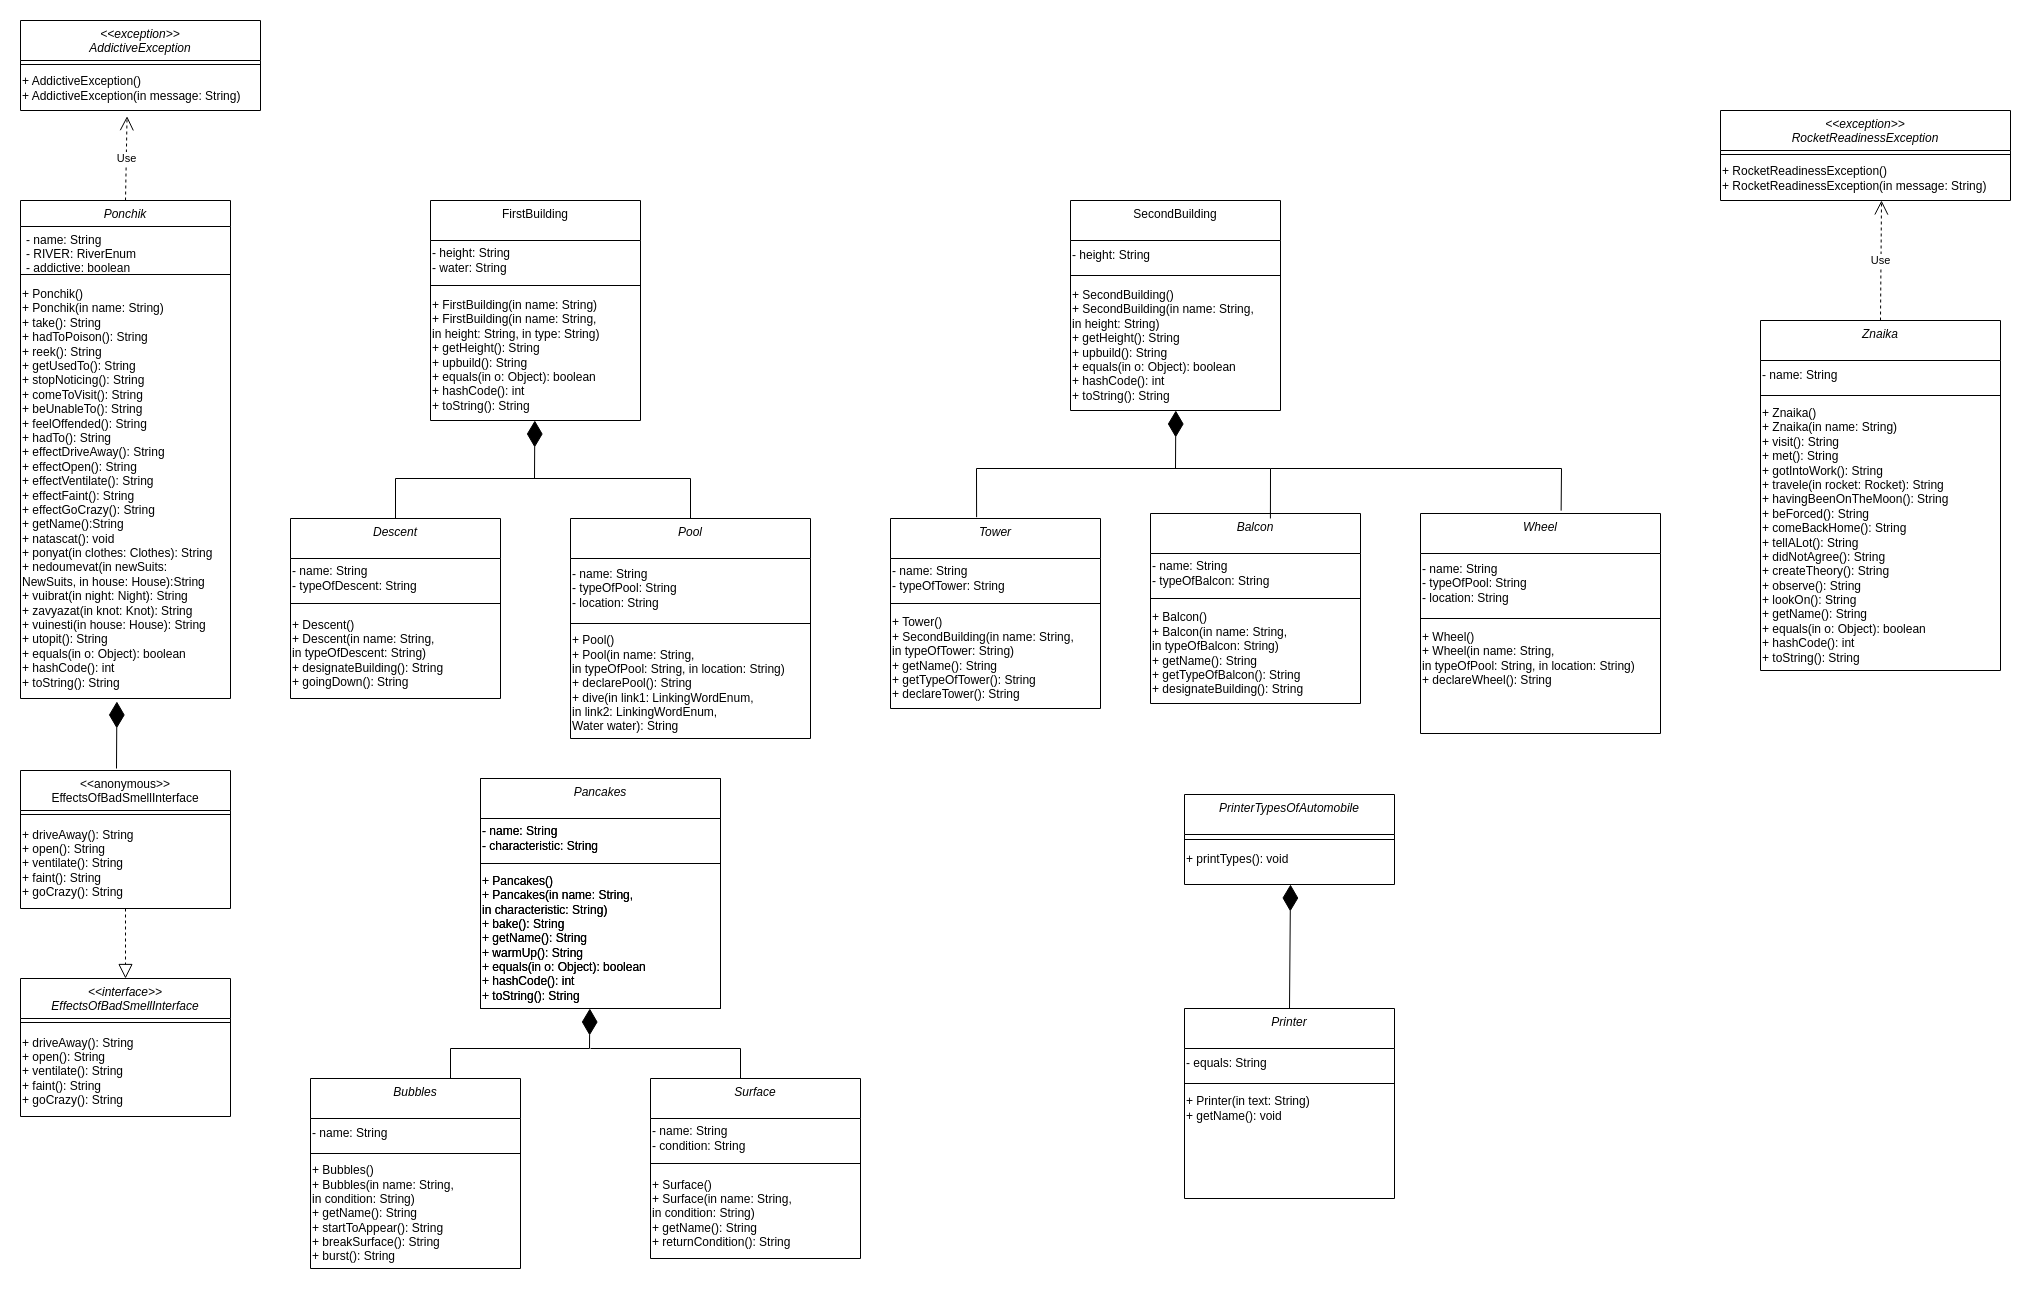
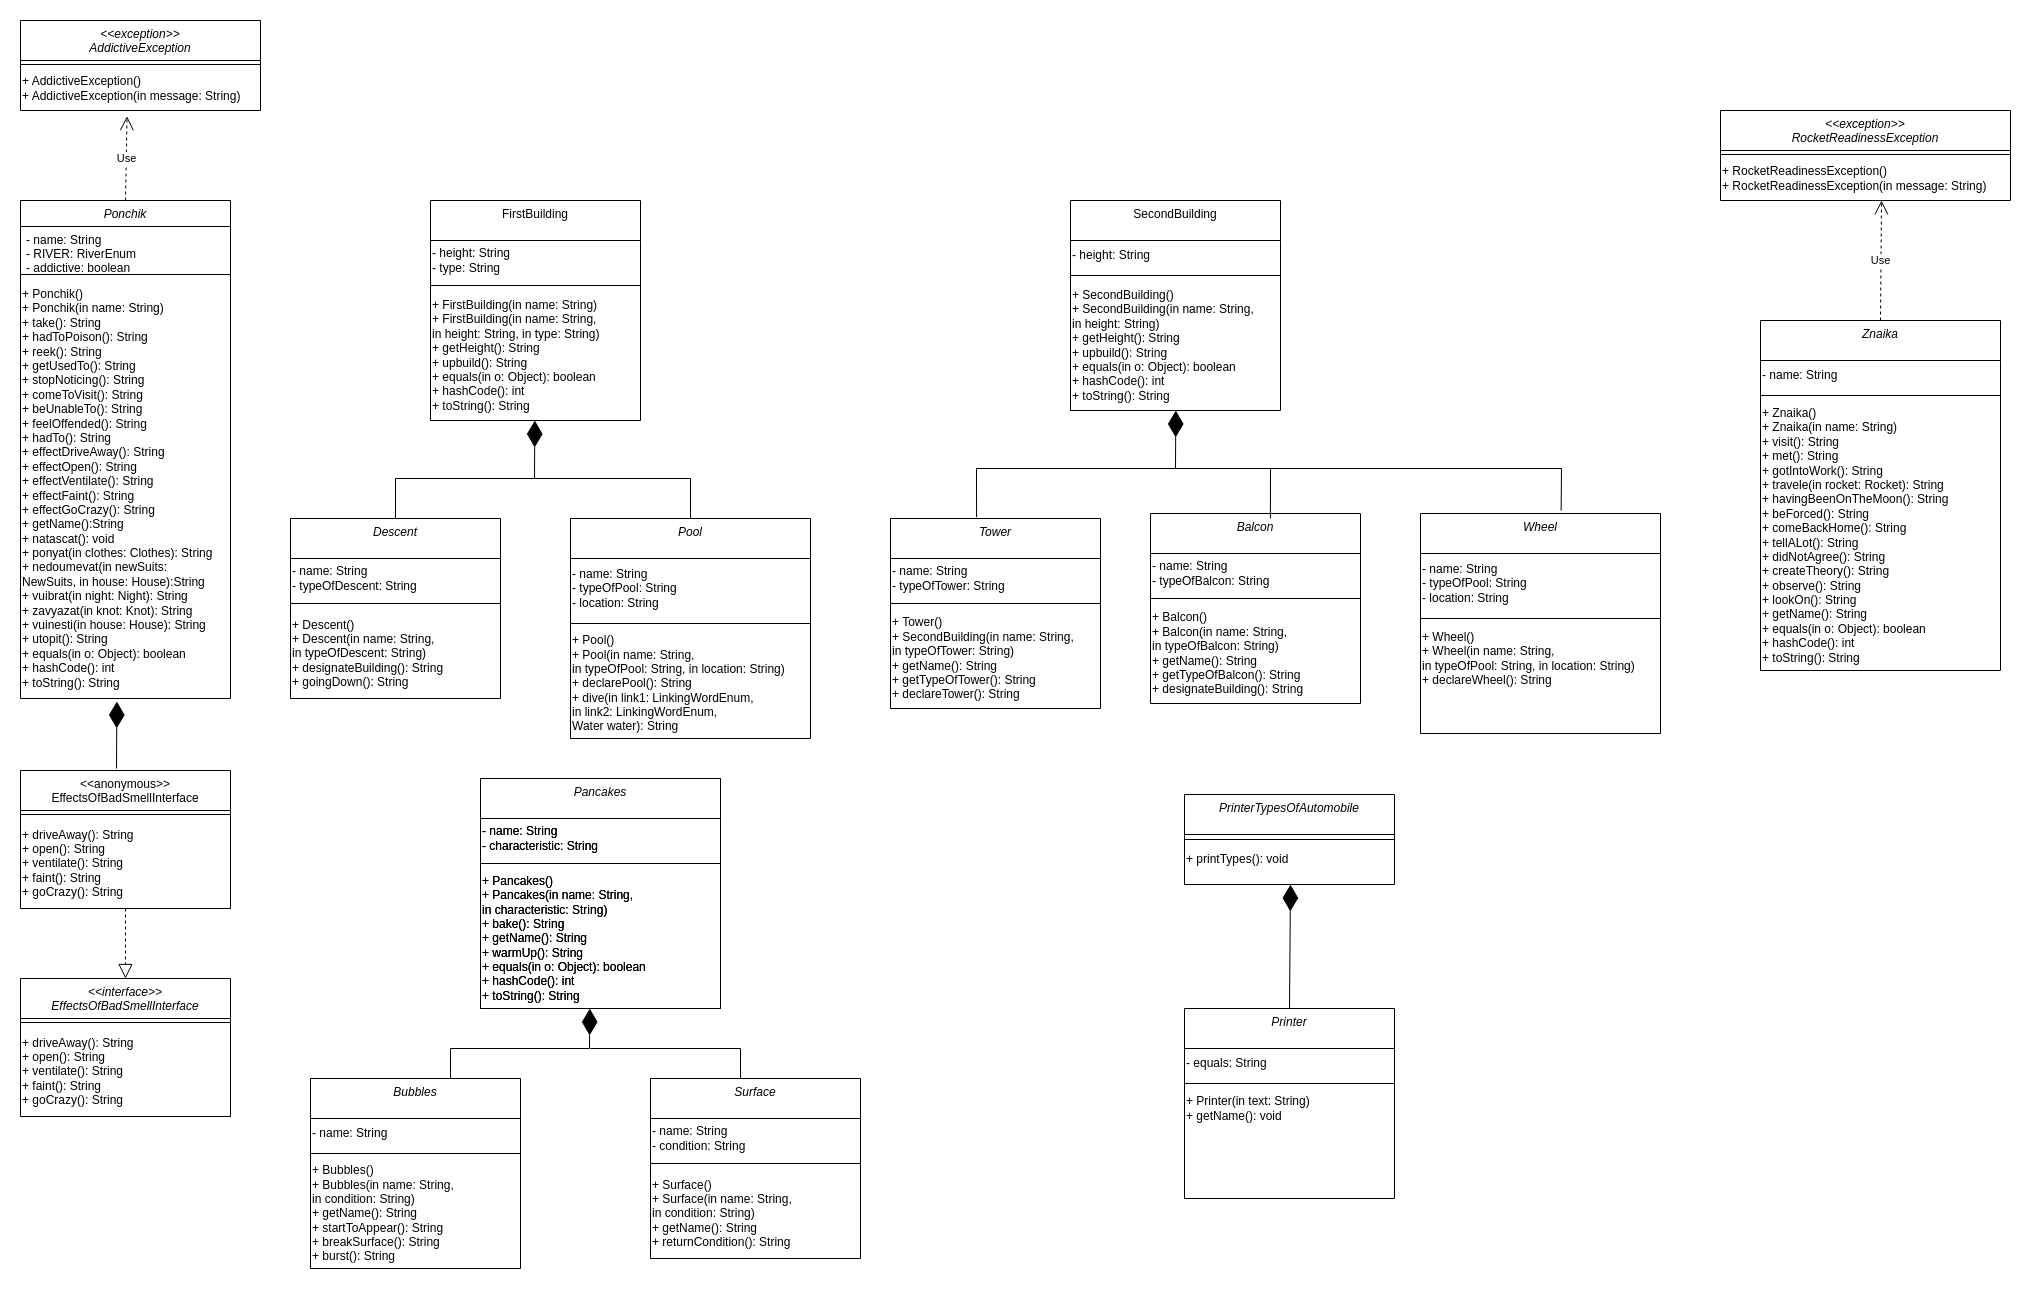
node "- height: String - water: String": label "- height: String - water: String" -> "- height: String - type: String"
